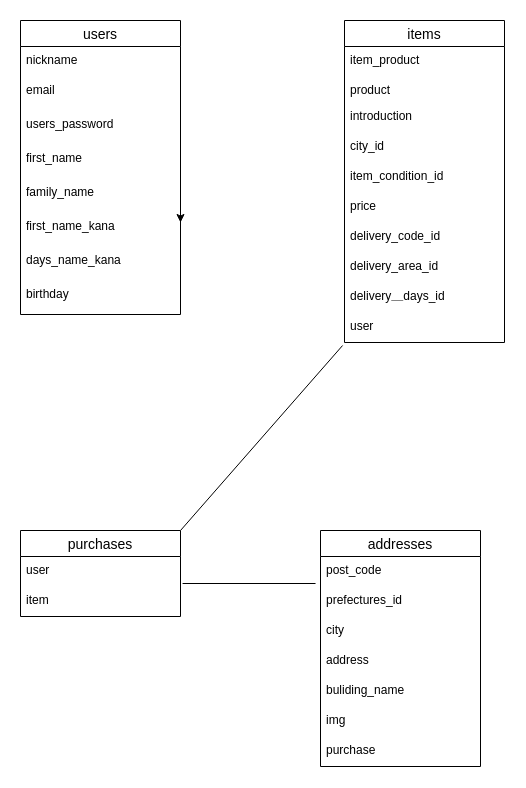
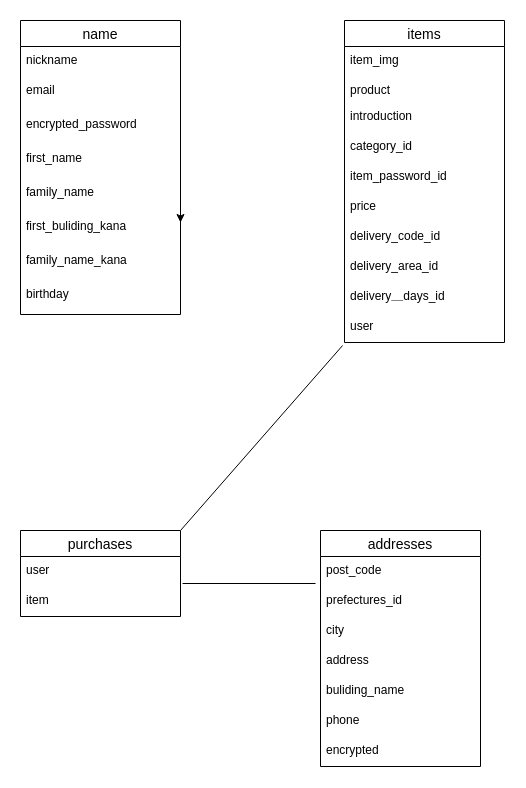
node "users": label "users" -> "name"
node "item_product": label "item_product" -> "item_img"
node "users_password": label "users_password" -> "encrypted_password"
node "city_id": label "city_id" -> "category_id"
node "item_condition_id": label "item_condition_id" -> "item_password_id"
node "first_name_kana": label "first_name_kana" -> "first_buliding_kana"
node "days_name_kana": label "days_name_kana" -> "family_name_kana"
node "img": label "img" -> "phone"
node "purchase": label "purchase" -> "encrypted"
